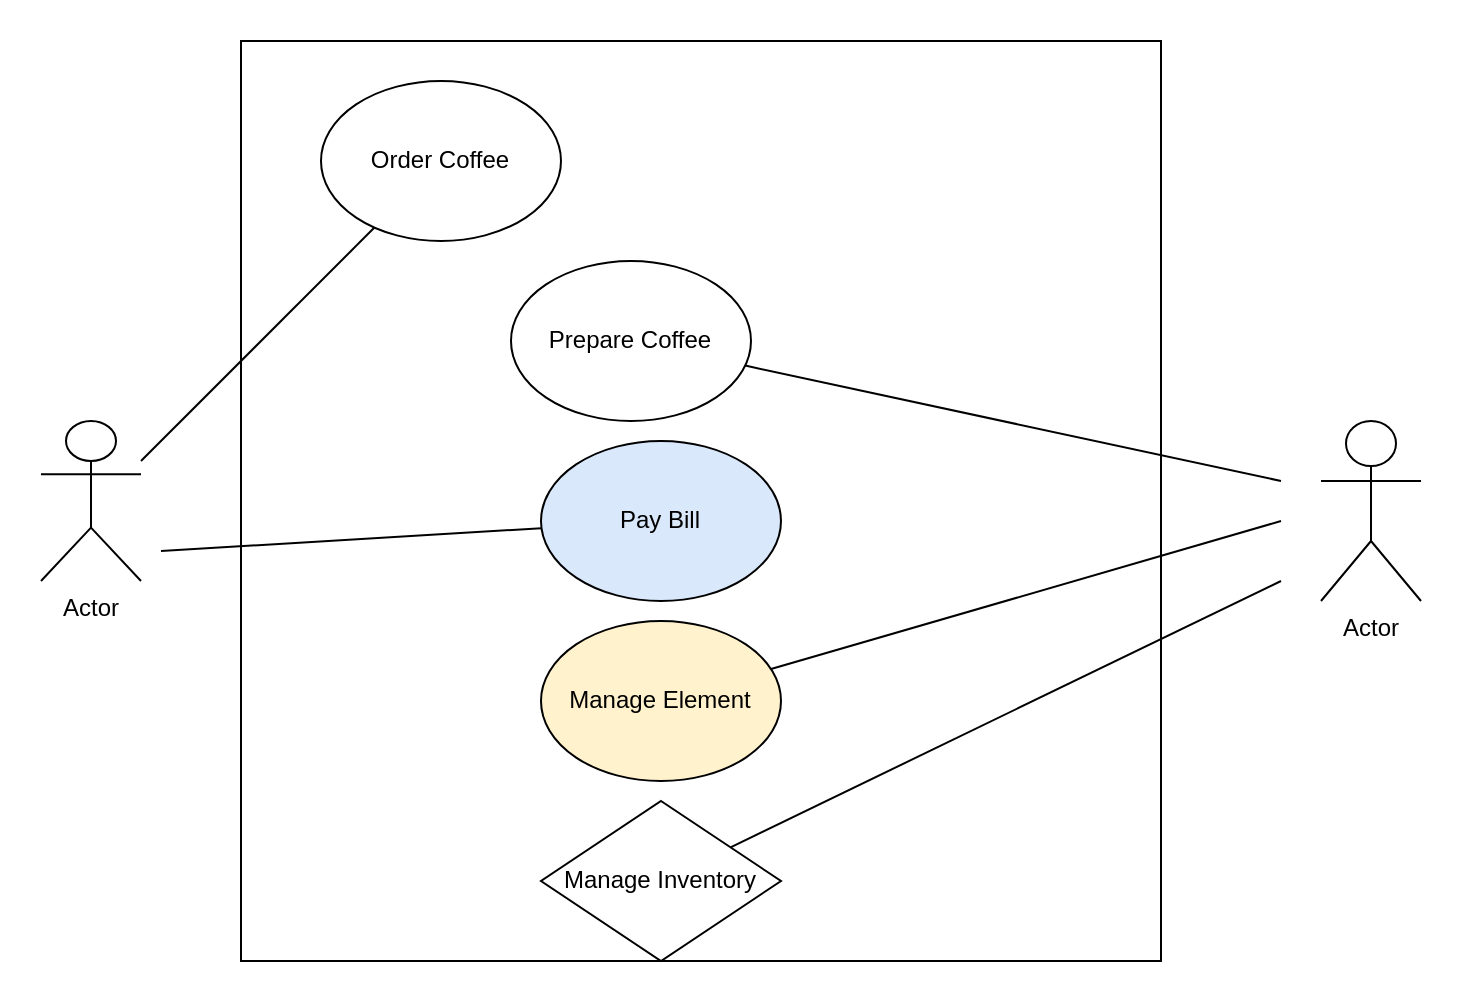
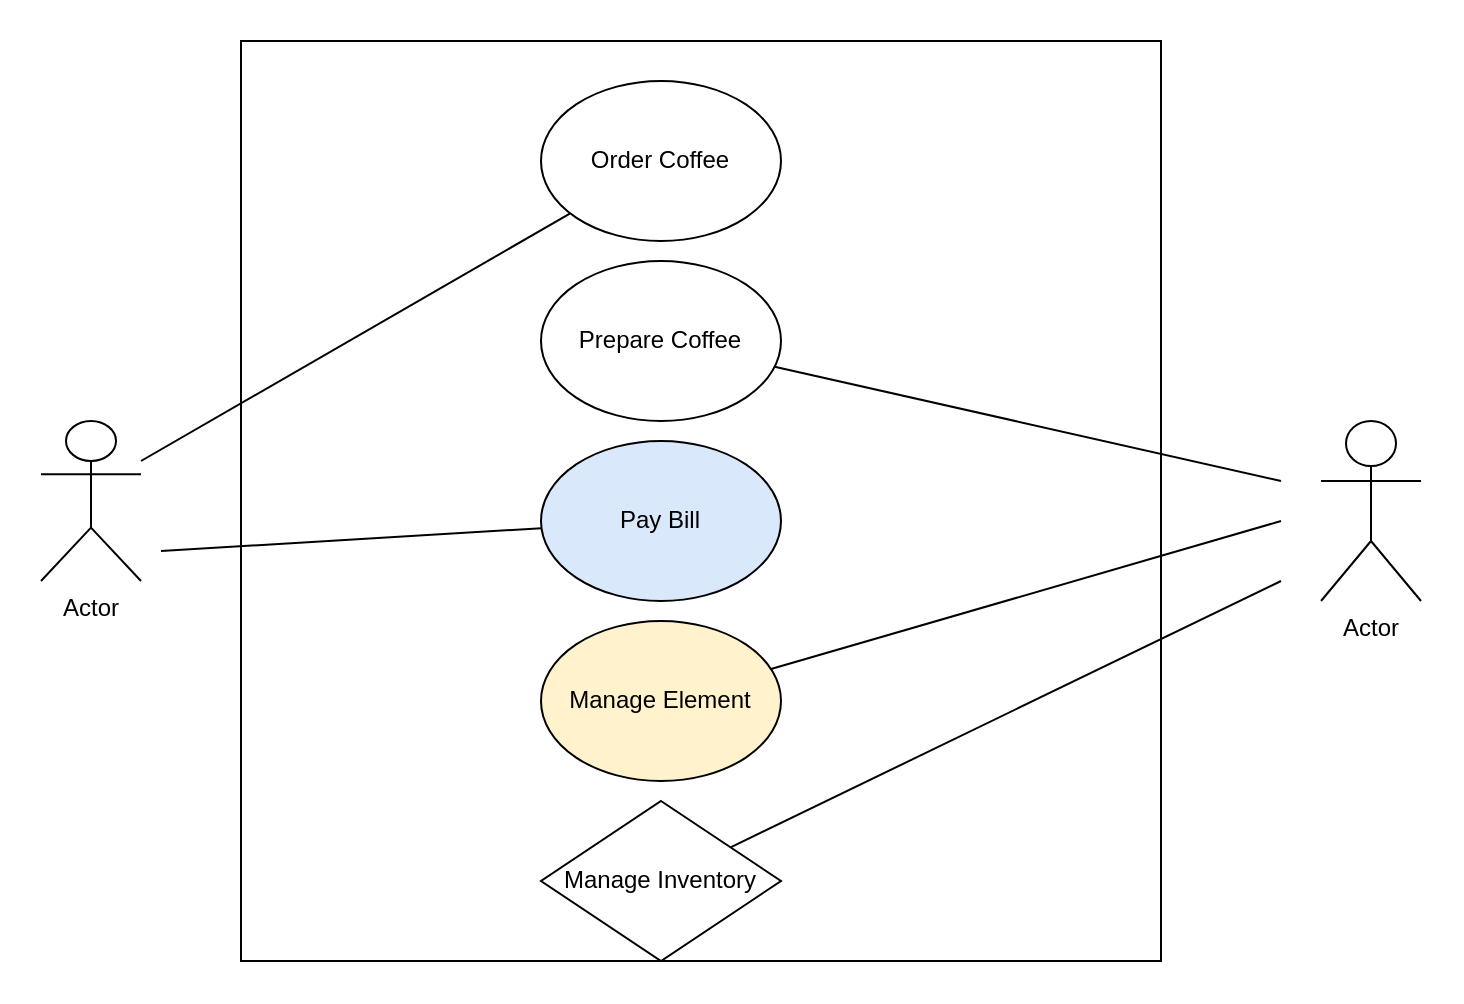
node "Order Coffee": moved (441, 161) -> (661, 161)
node "Prepare Coffee": moved (631, 341) -> (661, 341)
